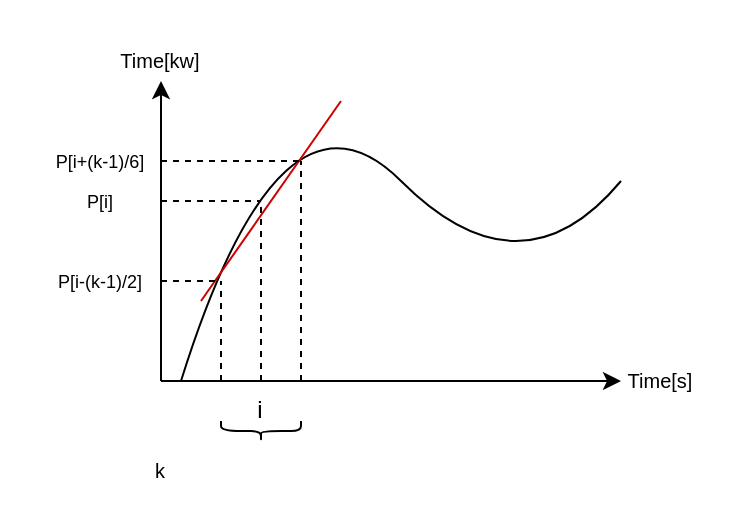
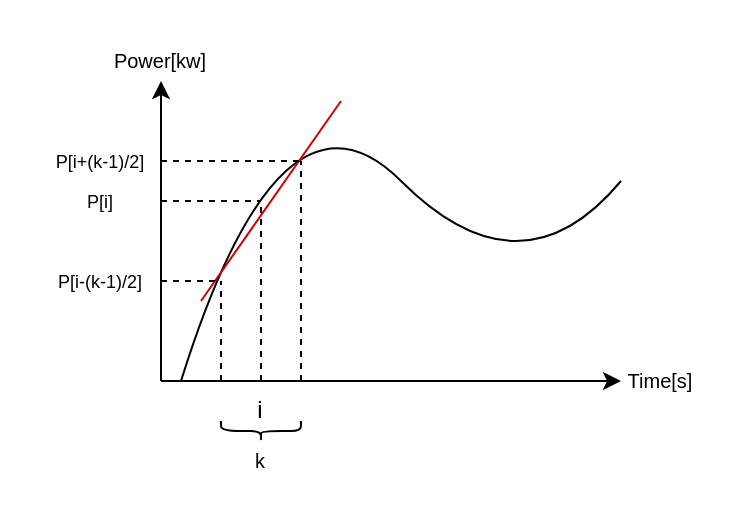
node "Time[kw]": label "Time[kw]" -> "Power[kw]"
node "P[i+(k-1)/6]": label "P[i+(k-1)/6]" -> "P[i+(k-1)/2]"
node "k": moved (161, 471) -> (261, 461)
